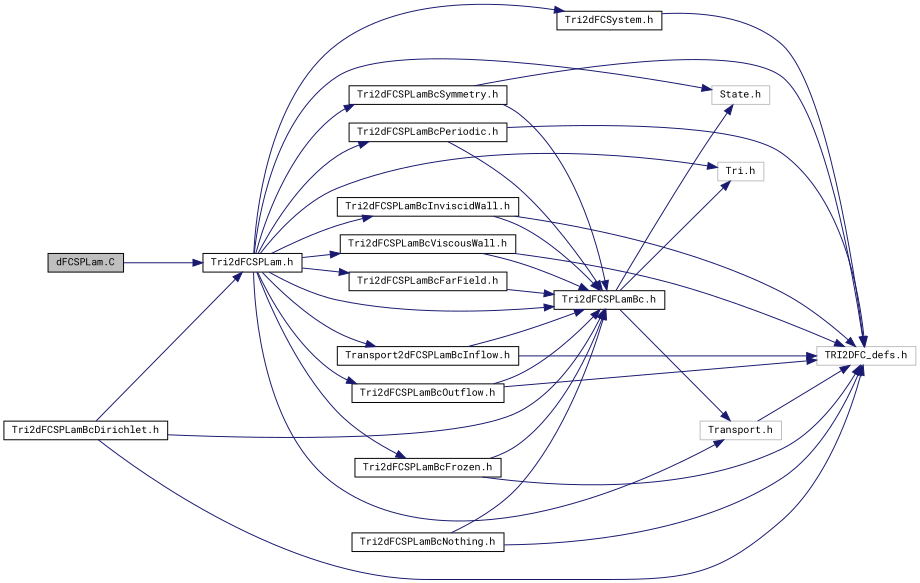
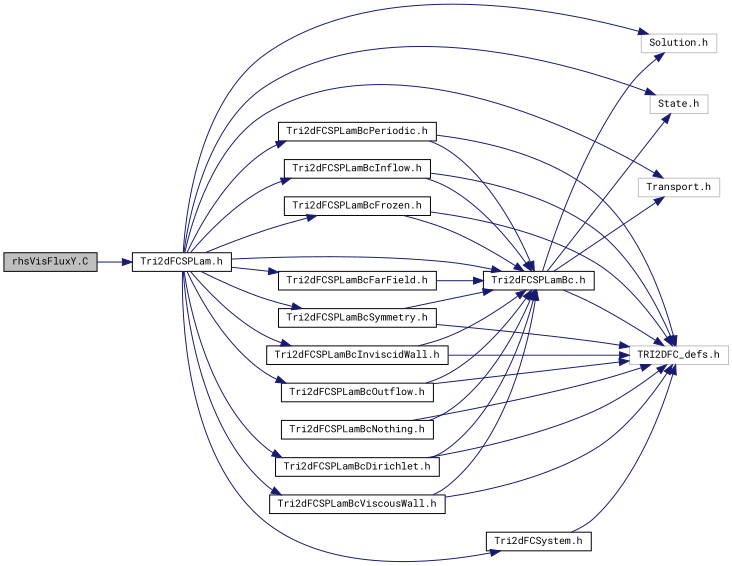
node "Tri.h": label "Tri.h" -> "Solution.h"
node "dFCSPLam.C": label "dFCSPLam.C" -> "rhsVisFluxY.C"
edge "Tri2dFCSPLamBcDirichlet.h" -> "Tri2dFCSPLam.h": reversed
node "Transport2dFCSPLamBcInflow.h": label "Transport2dFCSPLamBcInflow.h" -> "Tri2dFCSPLamBcInflow.h"
edge "Transport.h" -> "TRI2DFC_defs.h": now "Tri2dFCSPLamBc.h" -> "TRI2DFC_defs.h"
